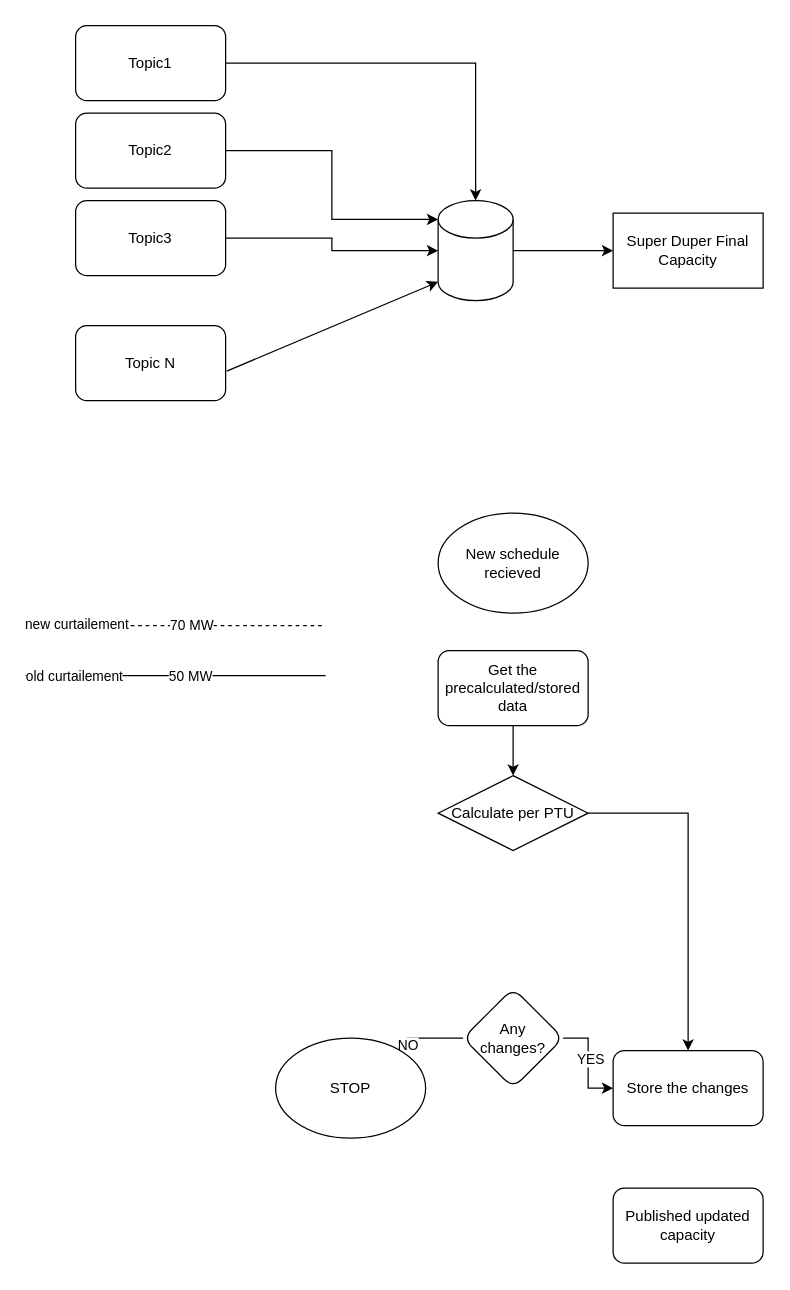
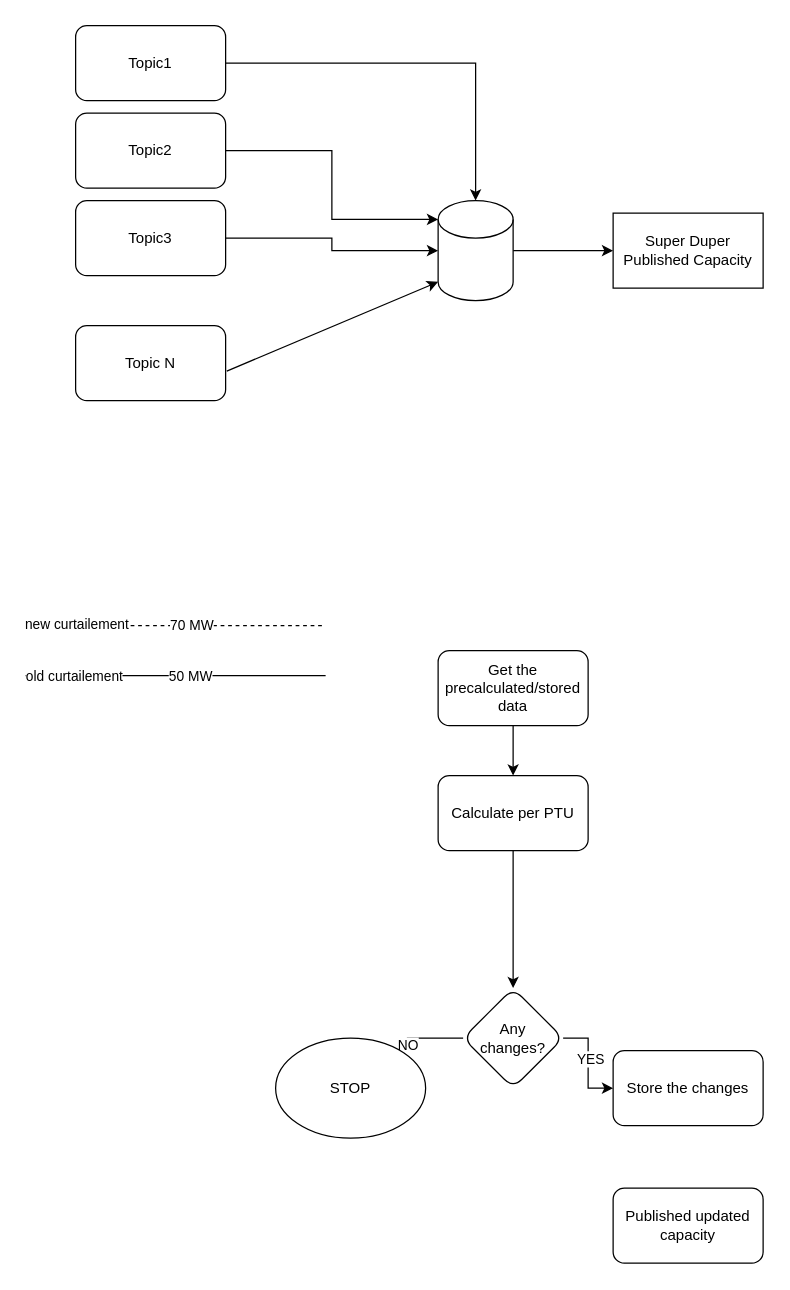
node "Super Duper Final Capacity": label "Super Duper Final Capacity" -> "Super Duper Published Capacity"
node "New schedule recieved": removed
node "Calculate per PTU": shape diamond -> rounded rectangle
edge "Calculate per PTU" -> "Store the changes": now "Calculate per PTU" -> "Any changes?"
